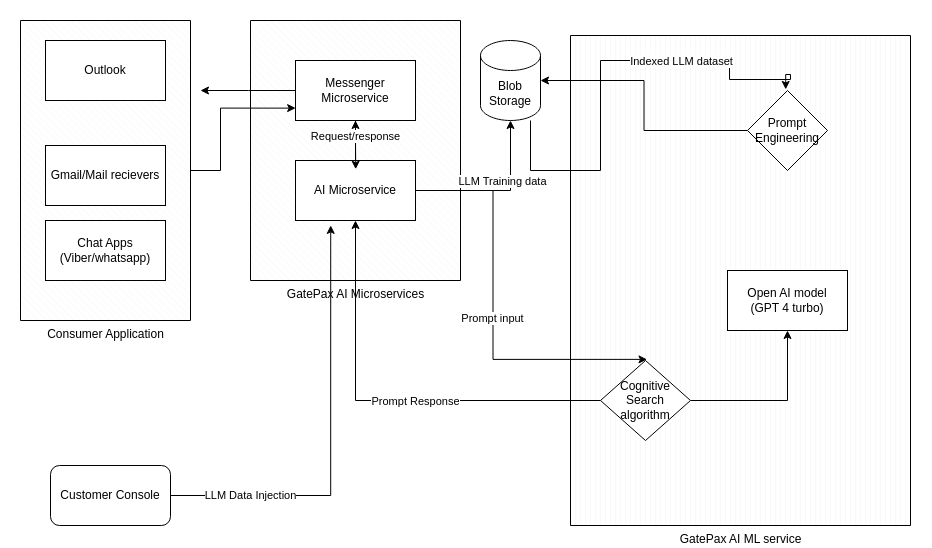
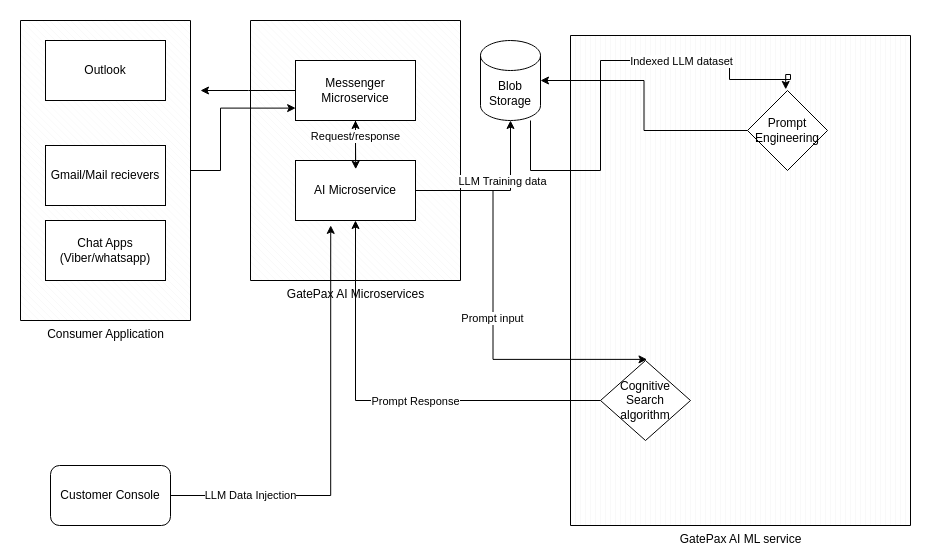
node "Open AI model (GPT 4 turbo)": removed
edge "Cognitive Search algorithm" -> "Open AI model (GPT 4 turbo)": removed
